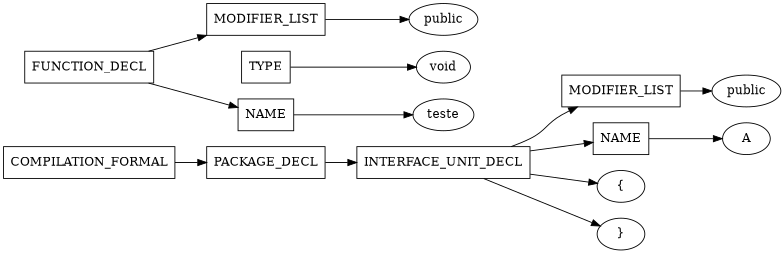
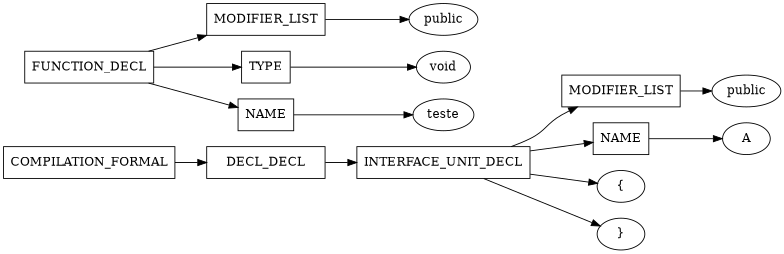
edge "FUNCTION_DECL" -> "TYPE": added
node "PACKAGE_DECL": label "PACKAGE_DECL" -> "DECL_DECL"
